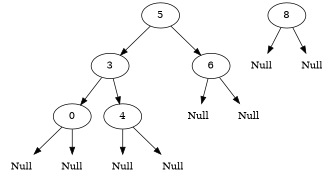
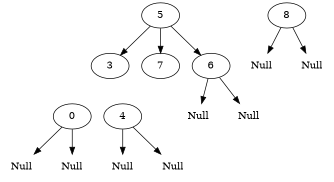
node "7": added
edge "3" -> "0": removed
edge "3" -> "4": removed
